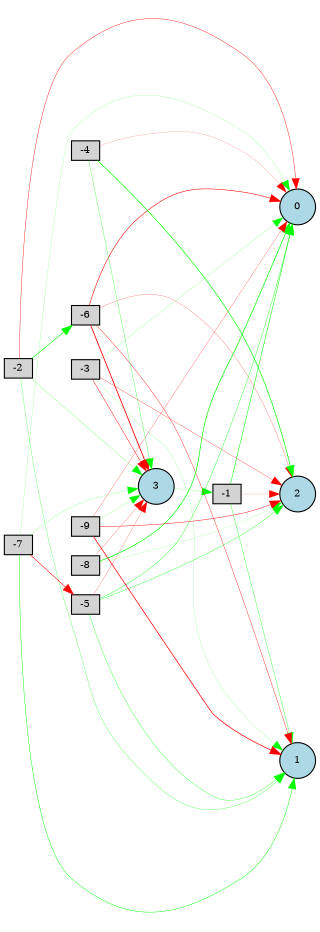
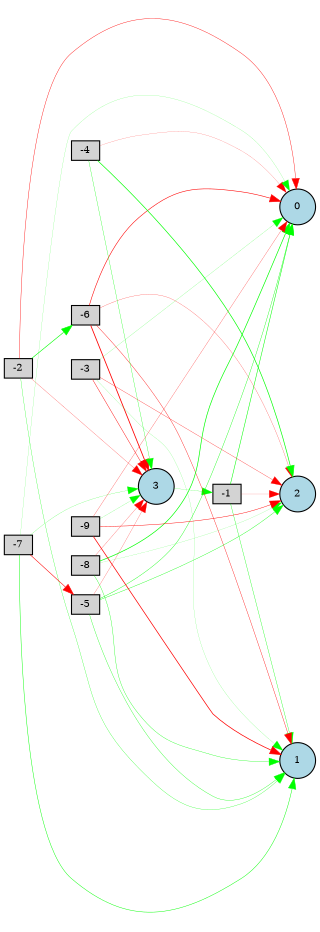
edge "-2" -> "3": color green -> red
edge "-8" -> "1": added
